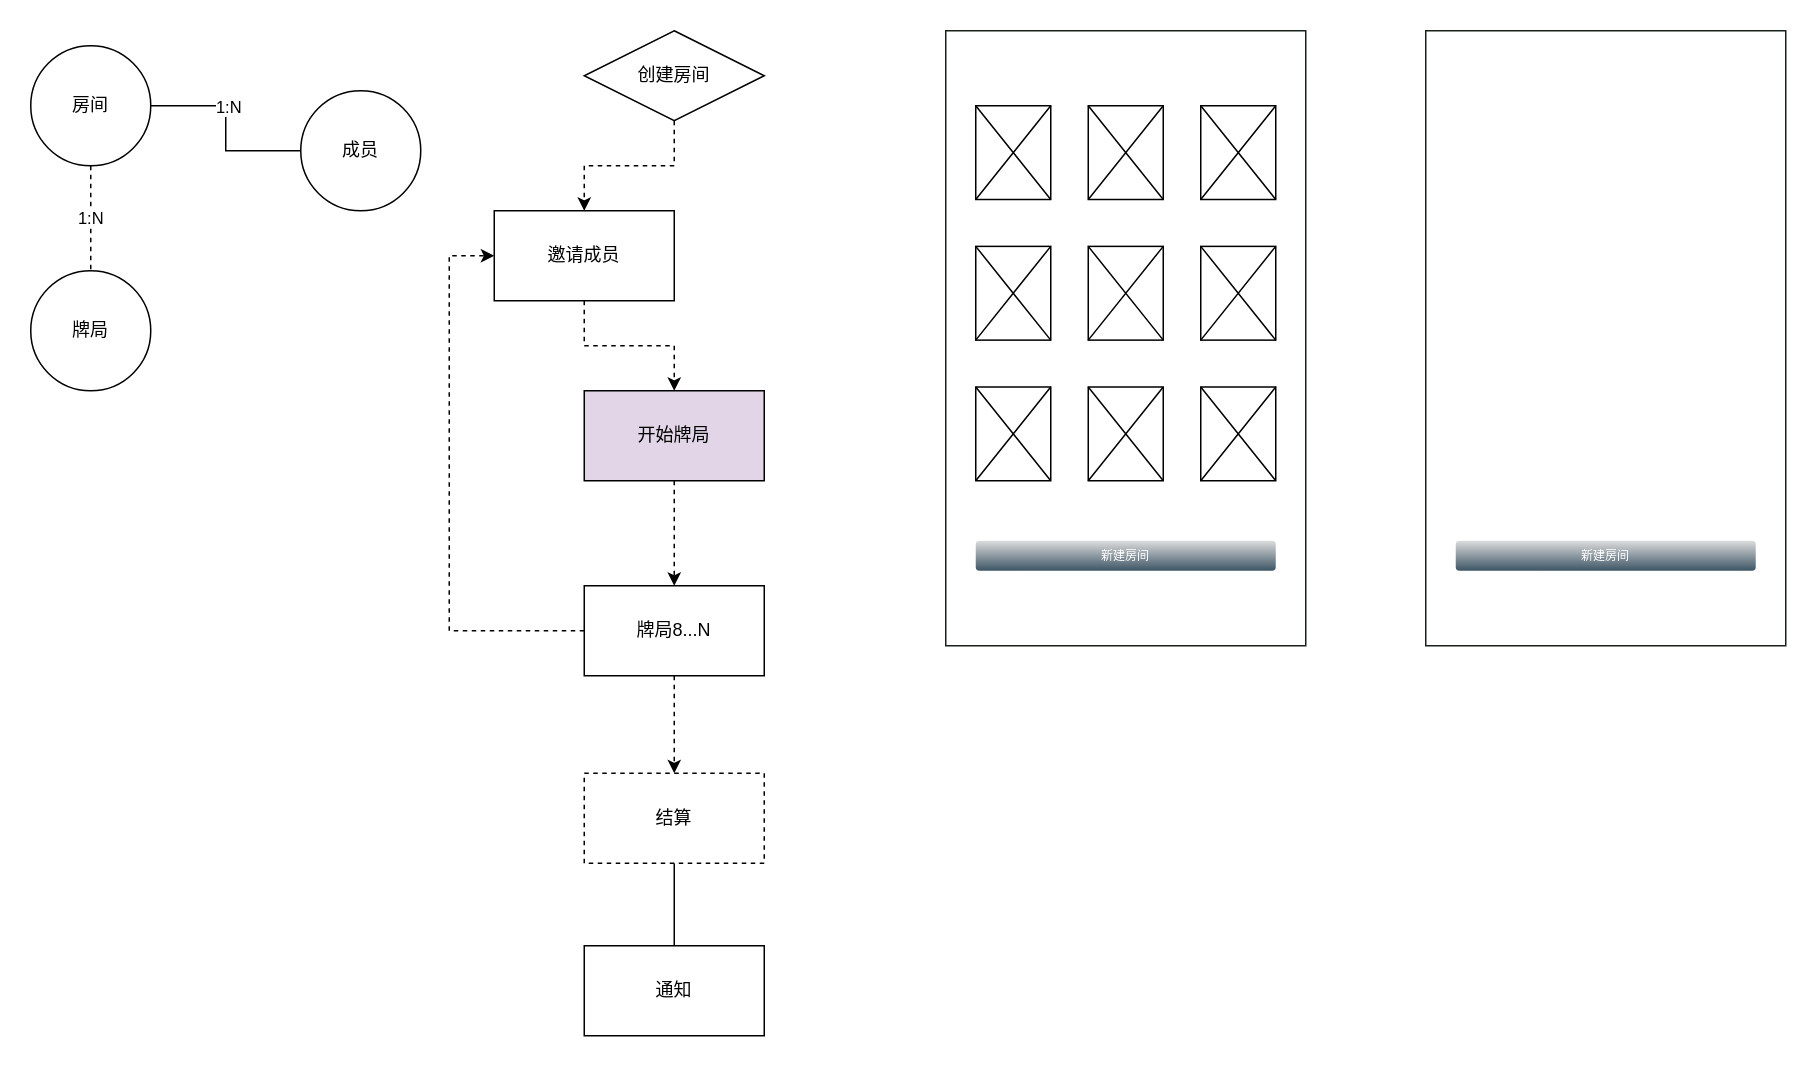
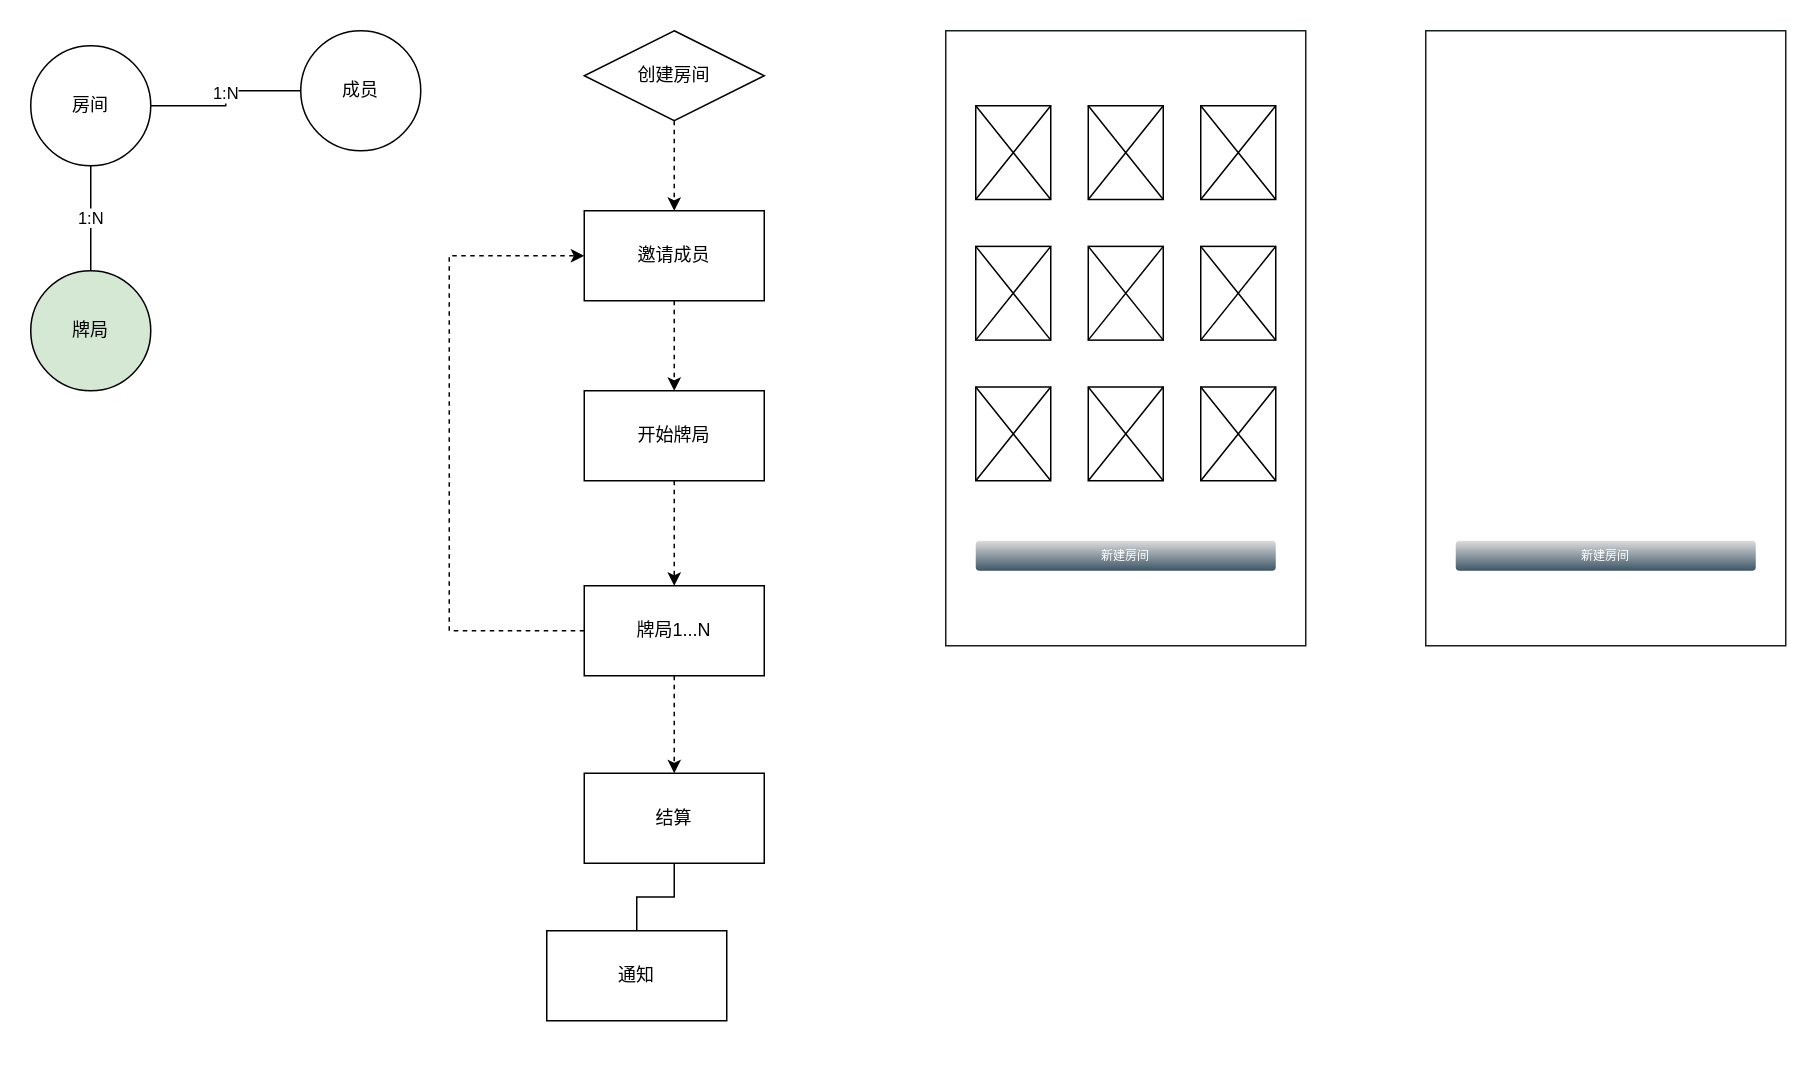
node "成员": moved (361, 151) -> (361, 91)
edge "房间" -- "牌局": style dashed -> solid
node "邀请成员": moved (584, 256) -> (674, 256)
node "牌局": fillcolor #ffffff -> #d5e8d4
node "开始牌局": fillcolor #e1d5e7 -> #ffffff
node "牌局8...N": label "牌局8...N" -> "牌局1...N"
node "结算": style dashed -> solid
node "通知": moved (674, 991) -> (637, 976)
